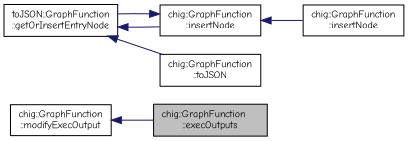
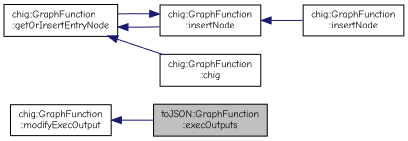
node "toJSON::GraphFunction ::getOrInsertEntryNode": label "toJSON::GraphFunction ::getOrInsertEntryNode" -> "chig::GraphFunction ::getOrInsertEntryNode"
node "chig::GraphFunction ::toJSON": label "chig::GraphFunction ::toJSON" -> "chig::GraphFunction ::chig"
node "chig::GraphFunction ::execOutputs": label "chig::GraphFunction ::execOutputs" -> "toJSON::GraphFunction ::execOutputs"
